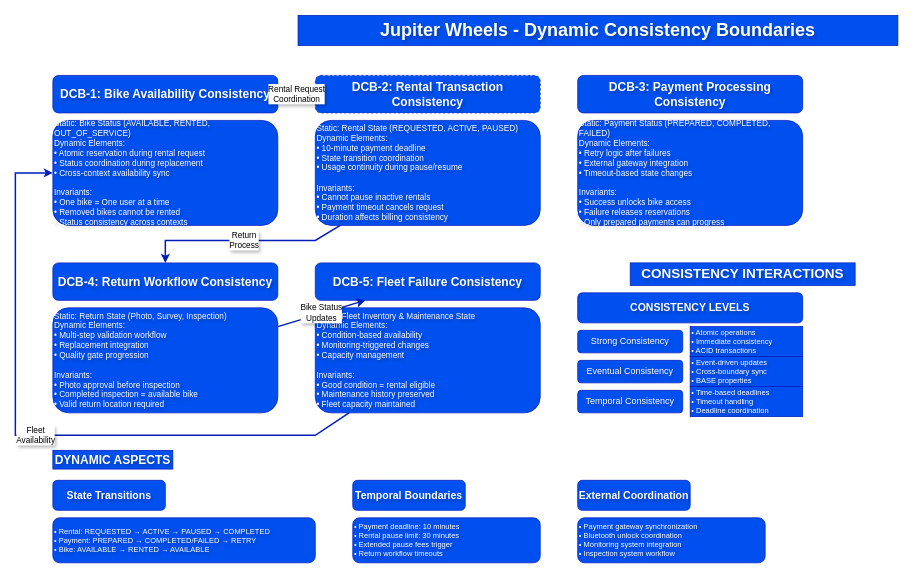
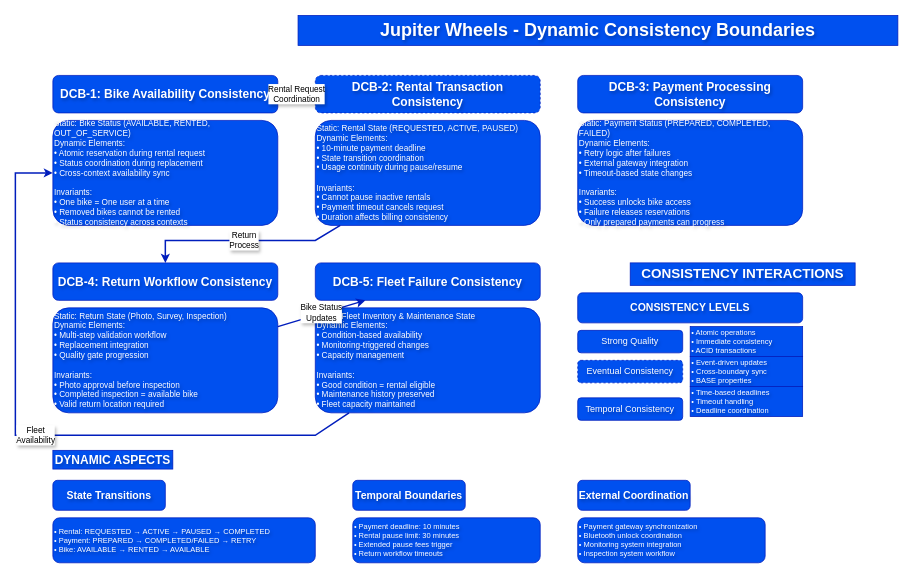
node "Strong Consistency": label "Strong Consistency" -> "Strong Quality"
node "Eventual Consistency": style solid -> dashed
node "Temporal Consistency": moved (630, 402) -> (630, 409)
